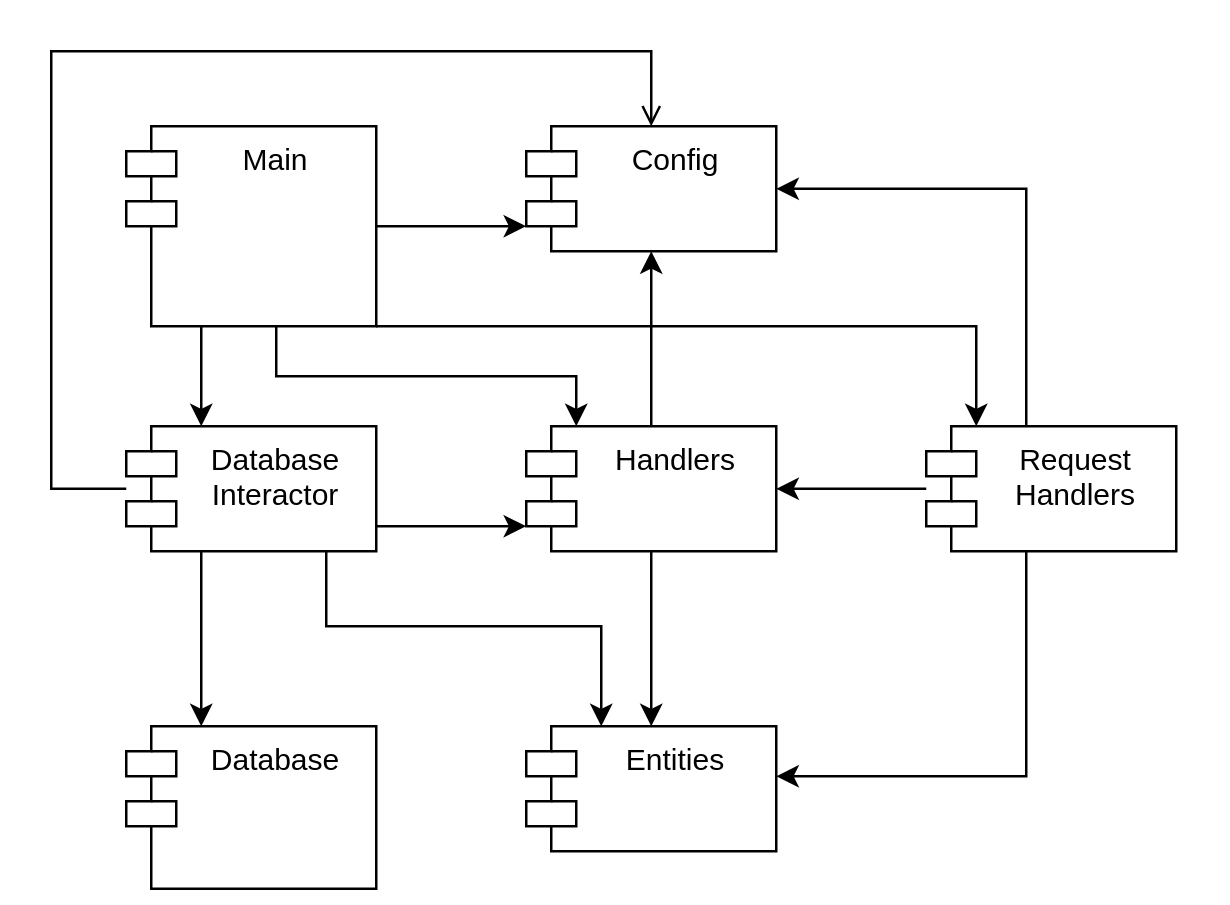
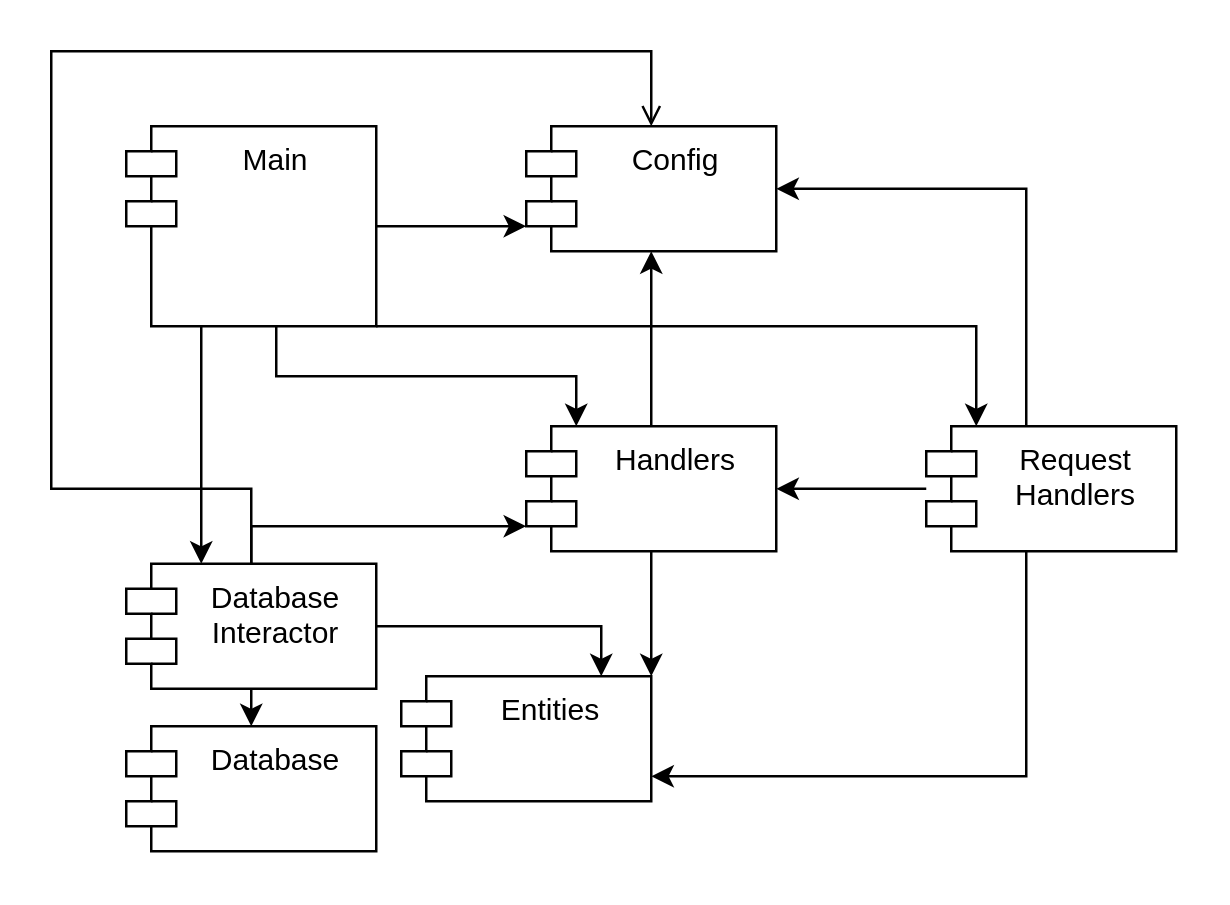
node "Database Interactor": moved (251, 489) -> (251, 626)
node "Entities": moved (651, 789) -> (526, 739)
node "Database": size 250x163 -> 250x125
